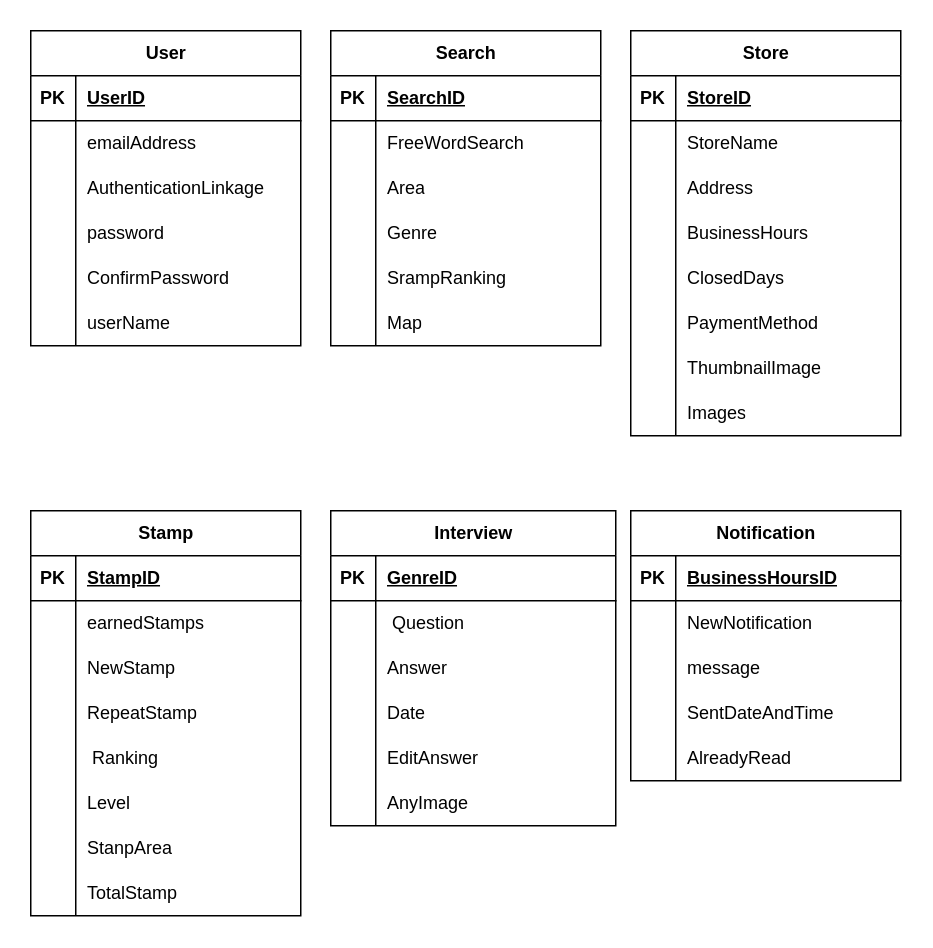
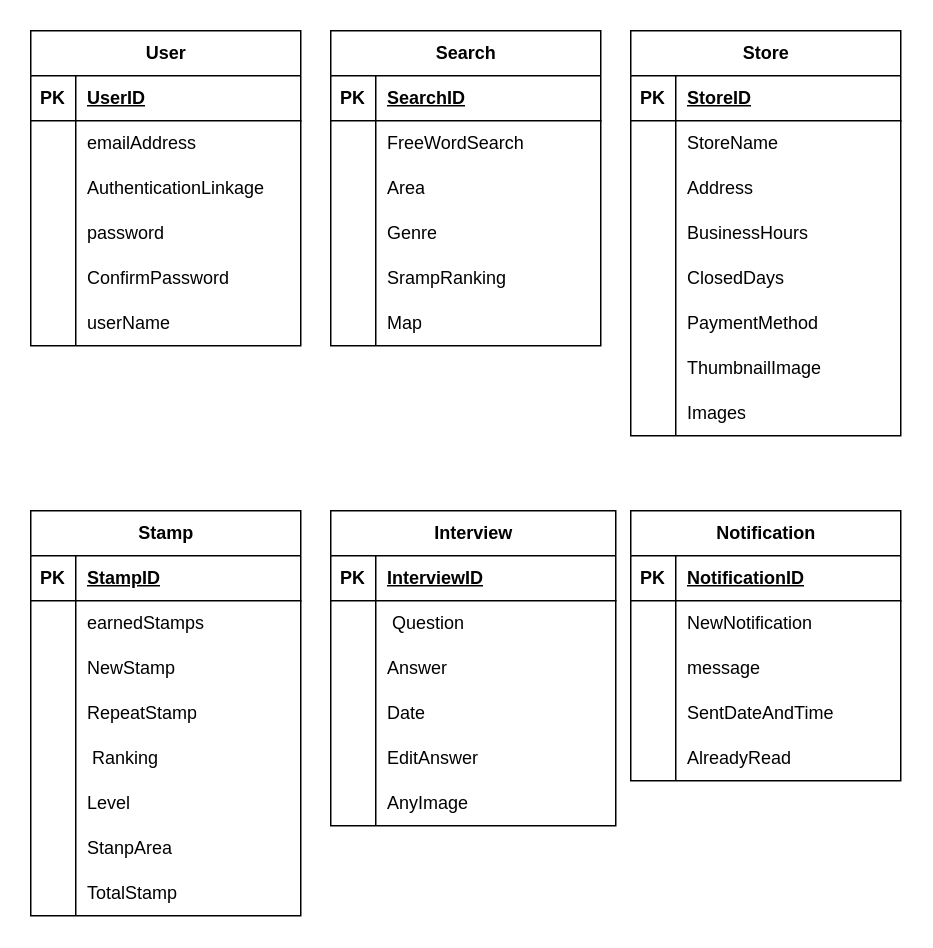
node "GenreID": label "GenreID" -> "InterviewID"
node "BusinessHoursID": label "BusinessHoursID" -> "NotificationID"
